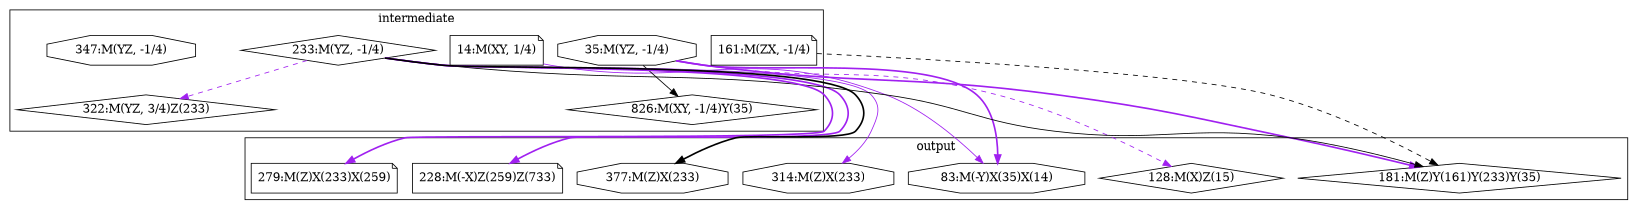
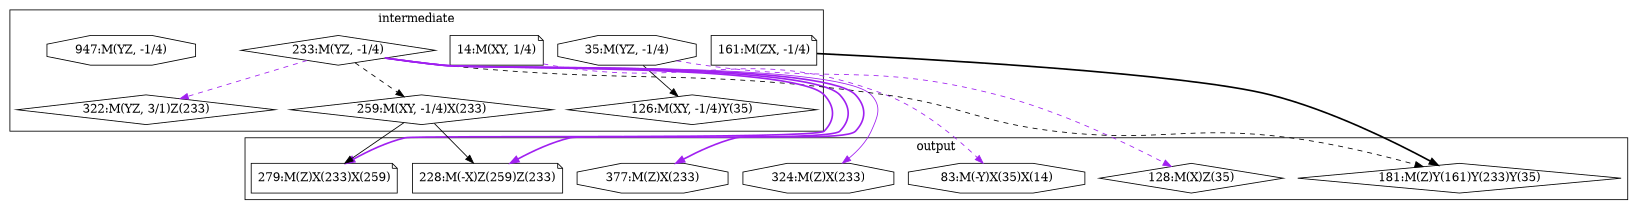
node "347:M(YZ, -1/4)": label "347:M(YZ, -1/4)" -> "947:M(YZ, -1/4)"
edge "35:M(YZ, -1/4)" -> "83:M(-Y)X(35)X(14)": removed
edge "14:M(XY, 1/4)" -> "83:M(-Y)X(35)X(14)": style solid -> dashed
edge "161:M(ZX, -1/4)" -> "181:M(Z)Y(161)Y(233)Y(35)": style dashed -> bold
edge "35:M(YZ, -1/4)" -> "181:M(Z)Y(161)Y(233)Y(35)": removed
edge "233:M(YZ, -1/4)" -> "377:M(Z)X(233)": color black -> purple
edge "233:M(YZ, -1/4)" -> "181:M(Z)Y(161)Y(233)Y(35)": style solid -> dashed
node "322:M(YZ, 3/4)Z(233)": label "322:M(YZ, 3/4)Z(233)" -> "322:M(YZ, 3/1)Z(233)"
node "259:M(XY, -1/4)X(233)": added
node "826:M(XY, -1/4)Y(35)": label "826:M(XY, -1/4)Y(35)" -> "126:M(XY, -1/4)Y(35)"
node "228:M(-X)Z(259)Z(733)": label "228:M(-X)Z(259)Z(733)" -> "228:M(-X)Z(259)Z(233)"
node "314:M(Z)X(233)": label "314:M(Z)X(233)" -> "324:M(Z)X(233)"
node "128:M(X)Z(15)": label "128:M(X)Z(15)" -> "128:M(X)Z(35)"
